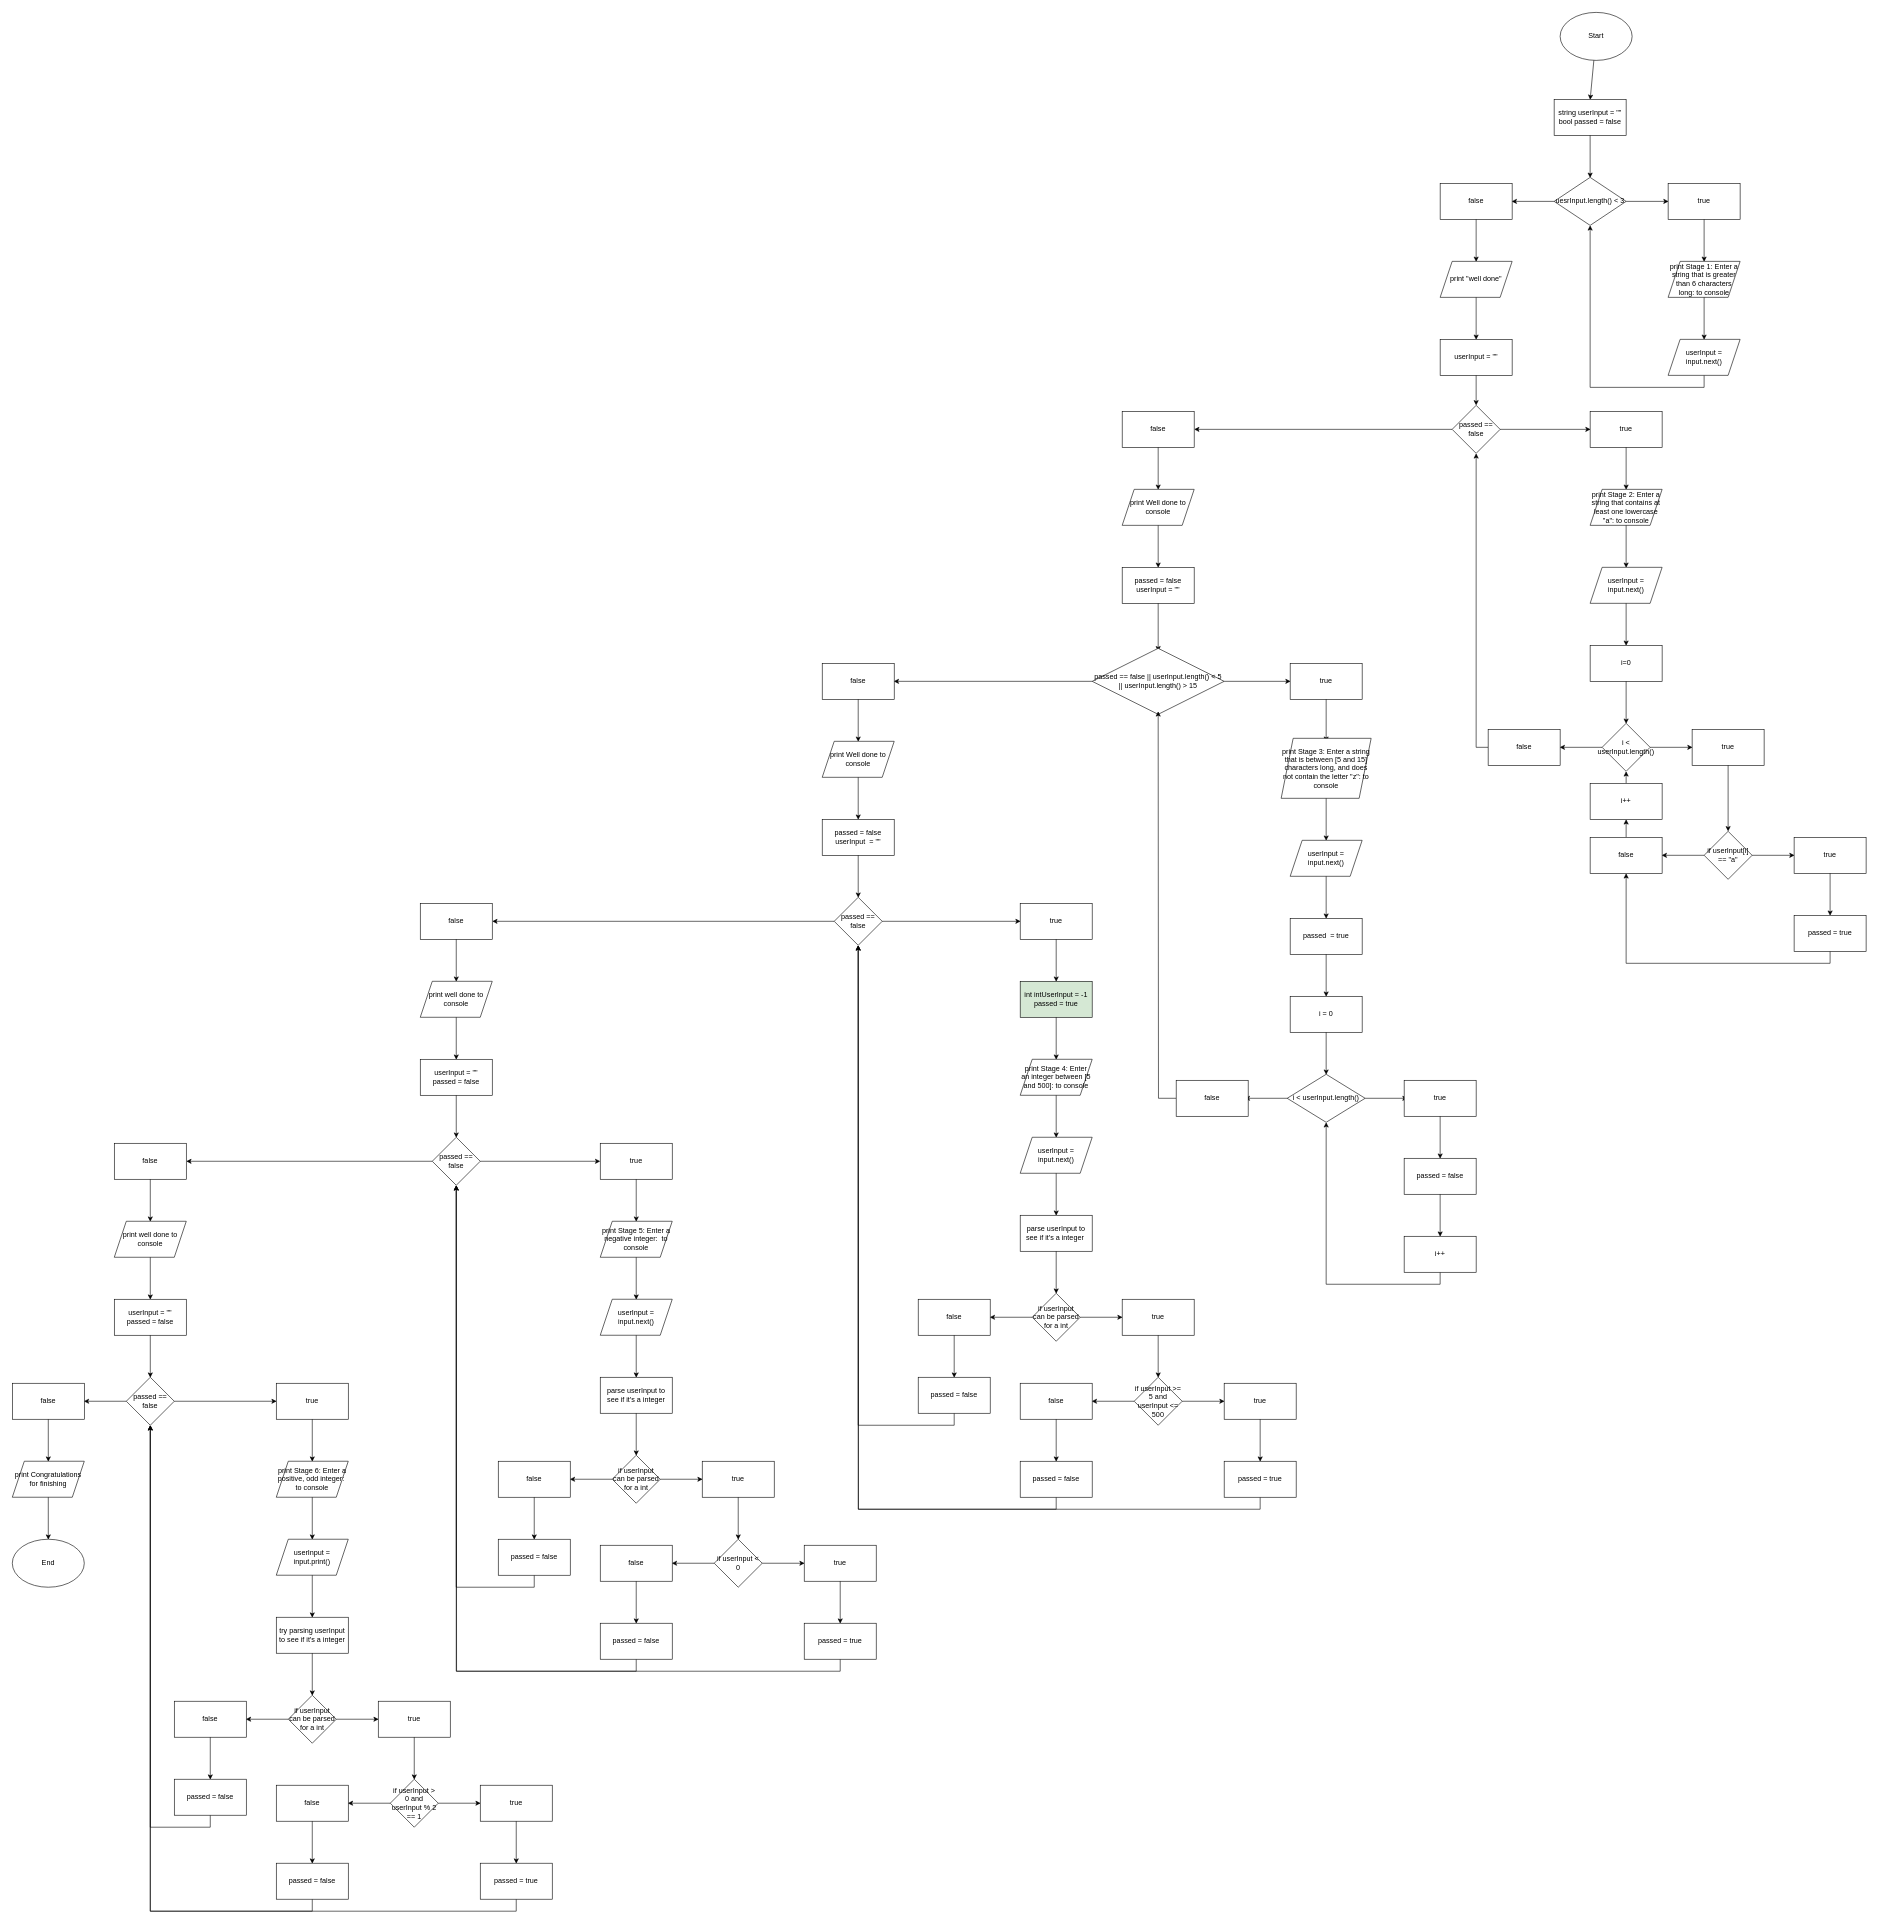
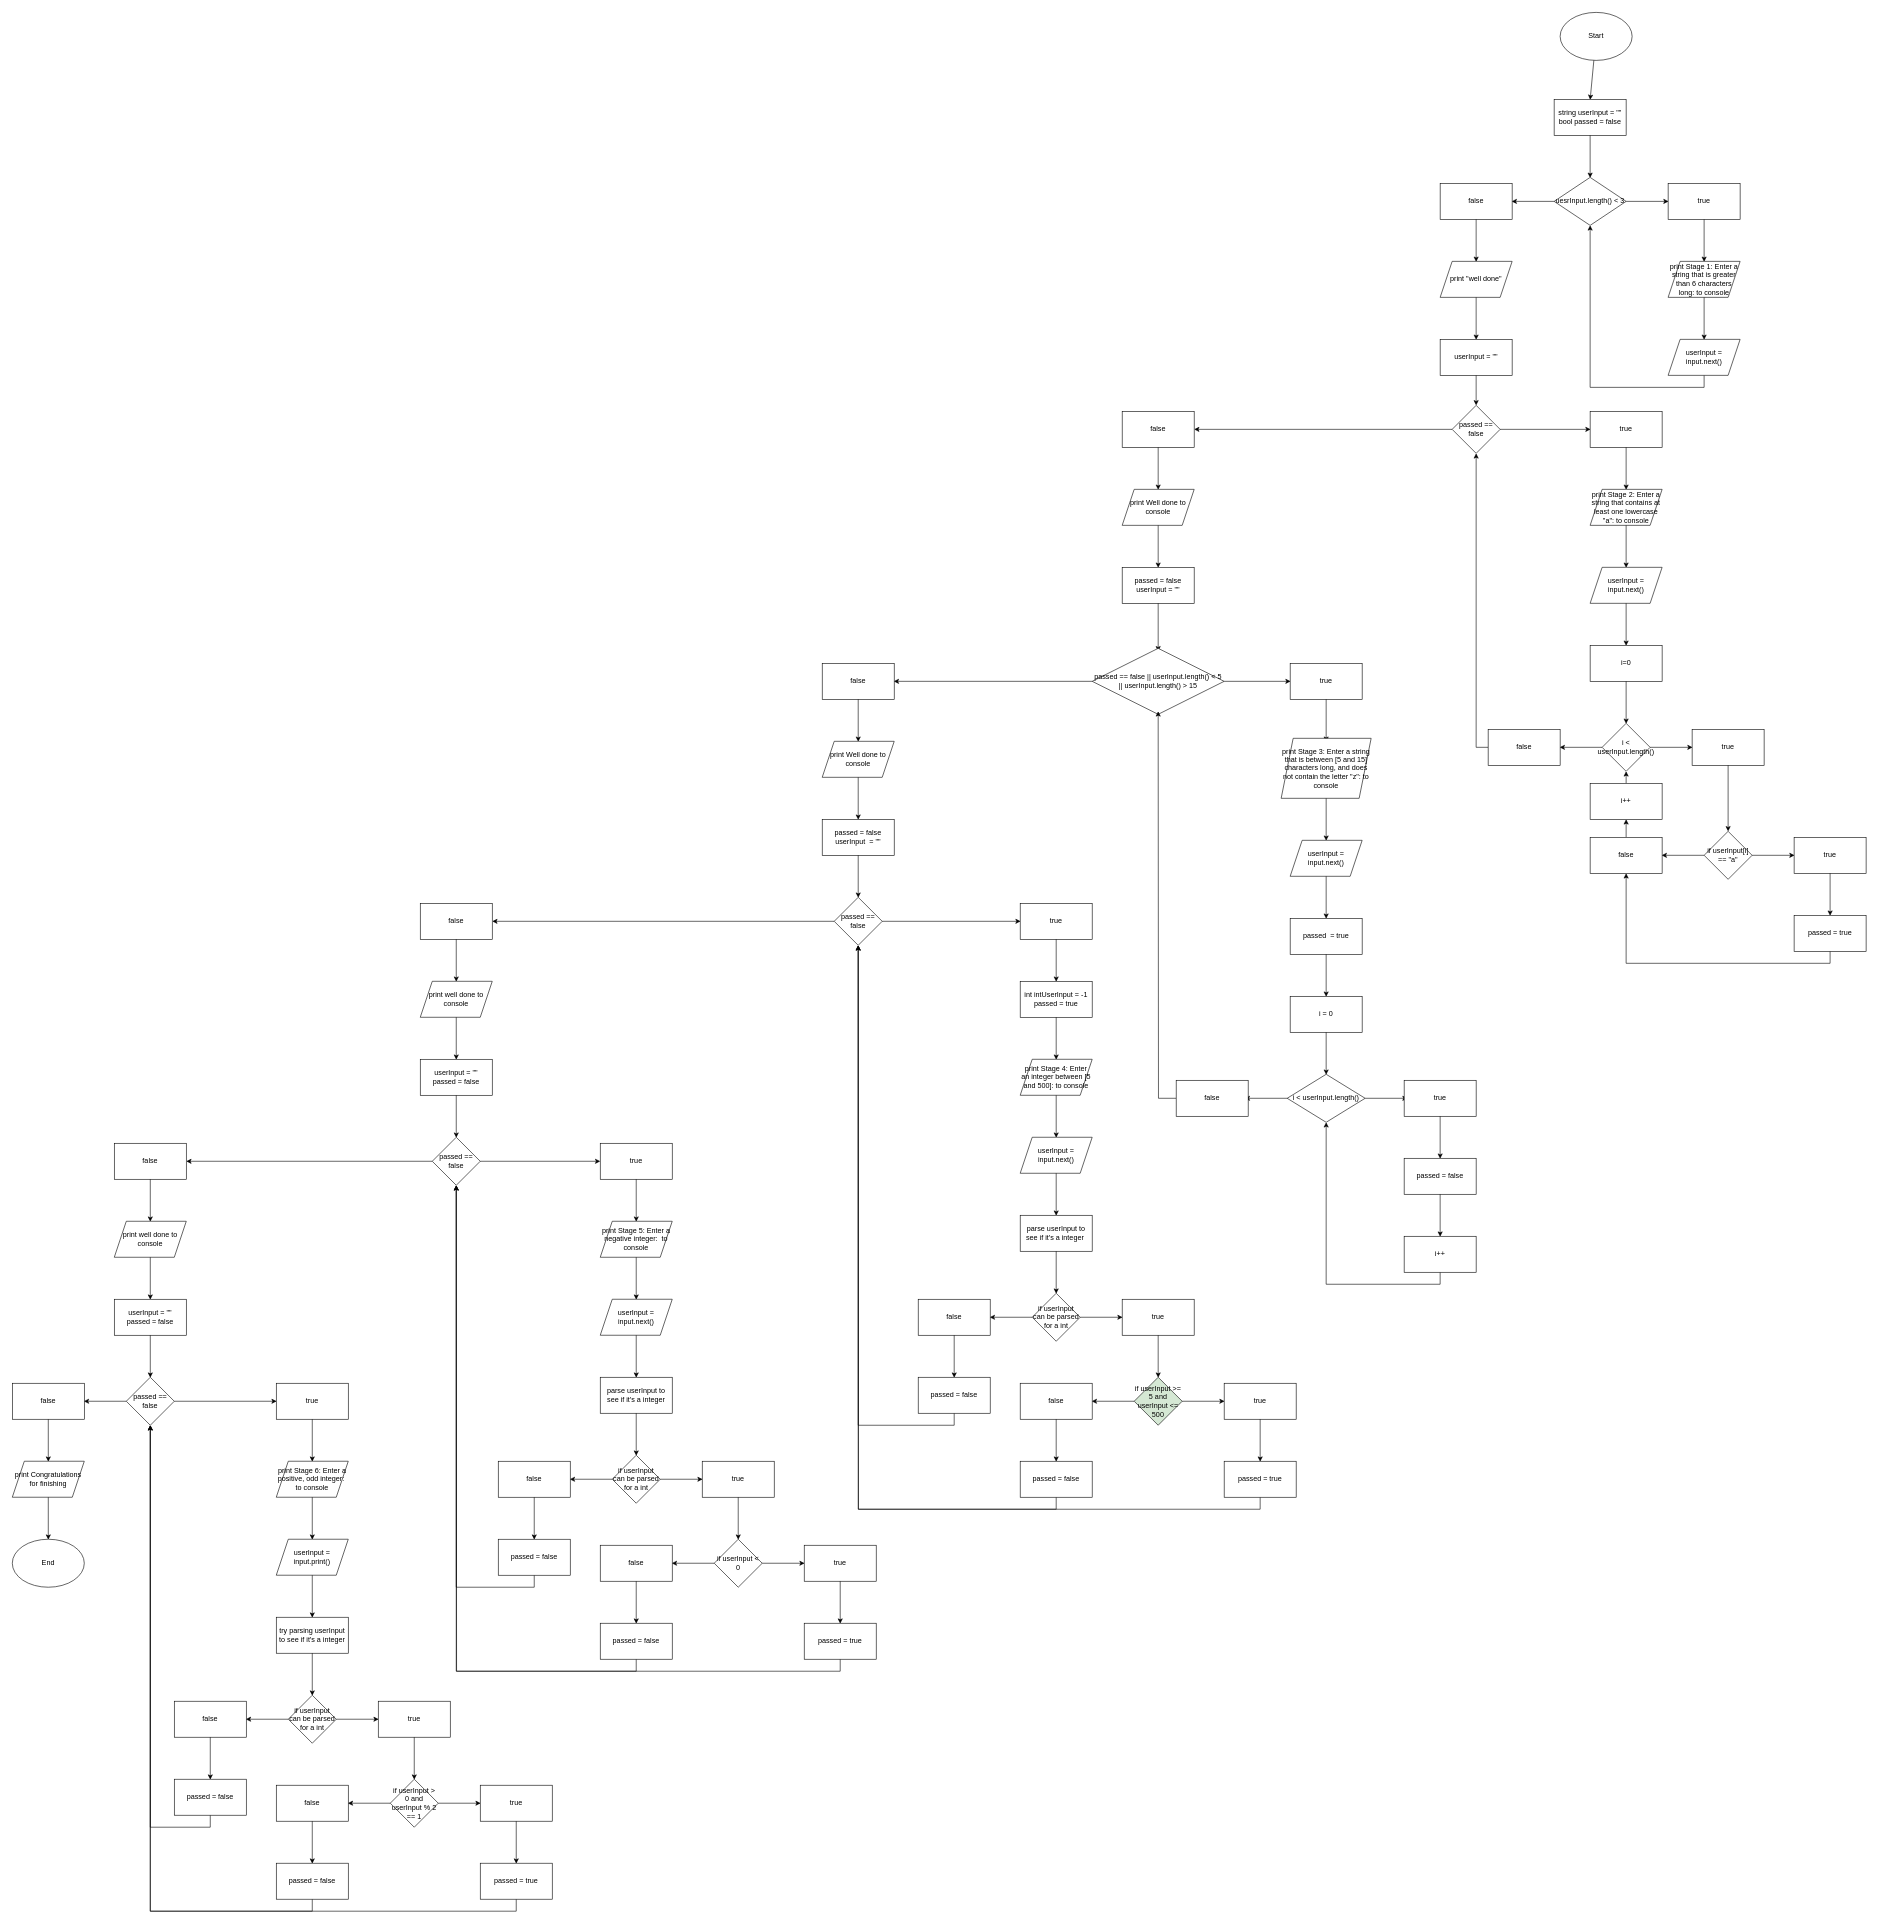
node "int intUserInput = -1 passed = true": fillcolor #d5e8d4 -> #ffffff
node "if userInput >= 5 and userInput <= 500": fillcolor #ffffff -> #d5e8d4
